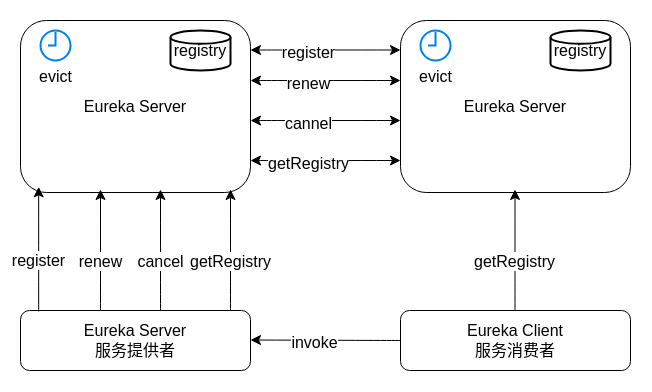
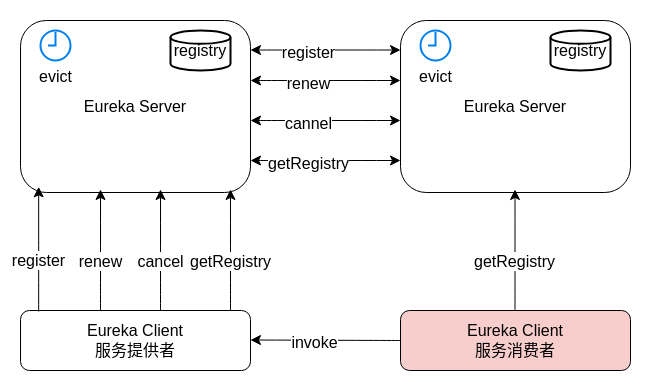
node "Eureka Server 服务提供者": label "Eureka Server 服务提供者" -> "Eureka Client 服务提供者"
node "Eureka Client 服务消费者": fillcolor #ffffff -> #f8cecc
